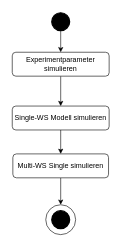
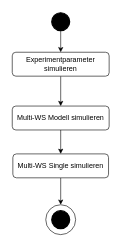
node "Single-WS Modell simulieren": label "Single-WS Modell simulieren" -> "Multi-WS Modell simulieren"
